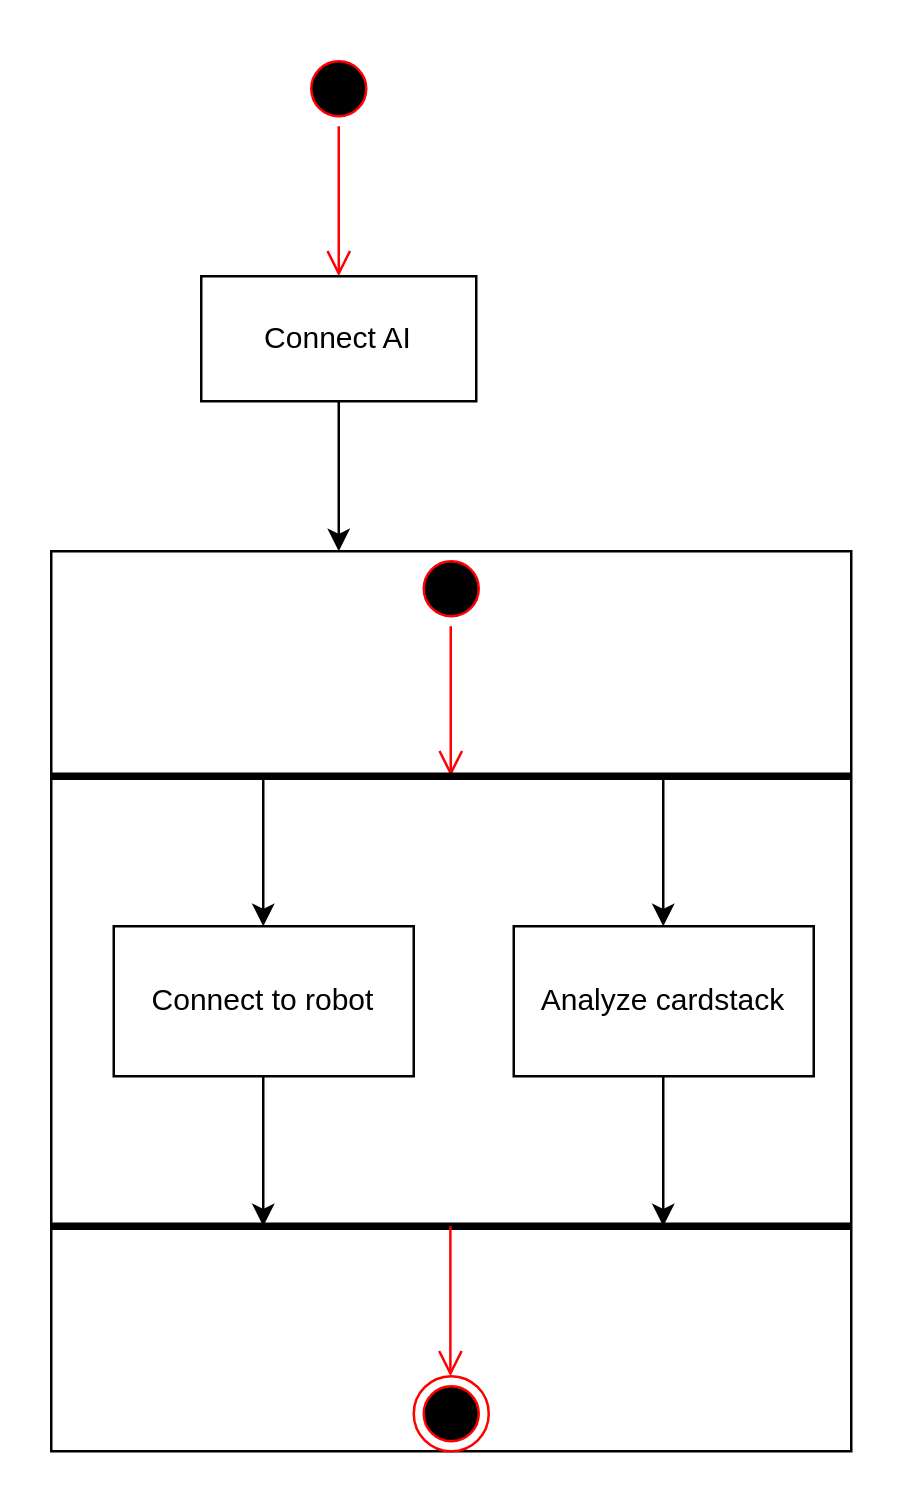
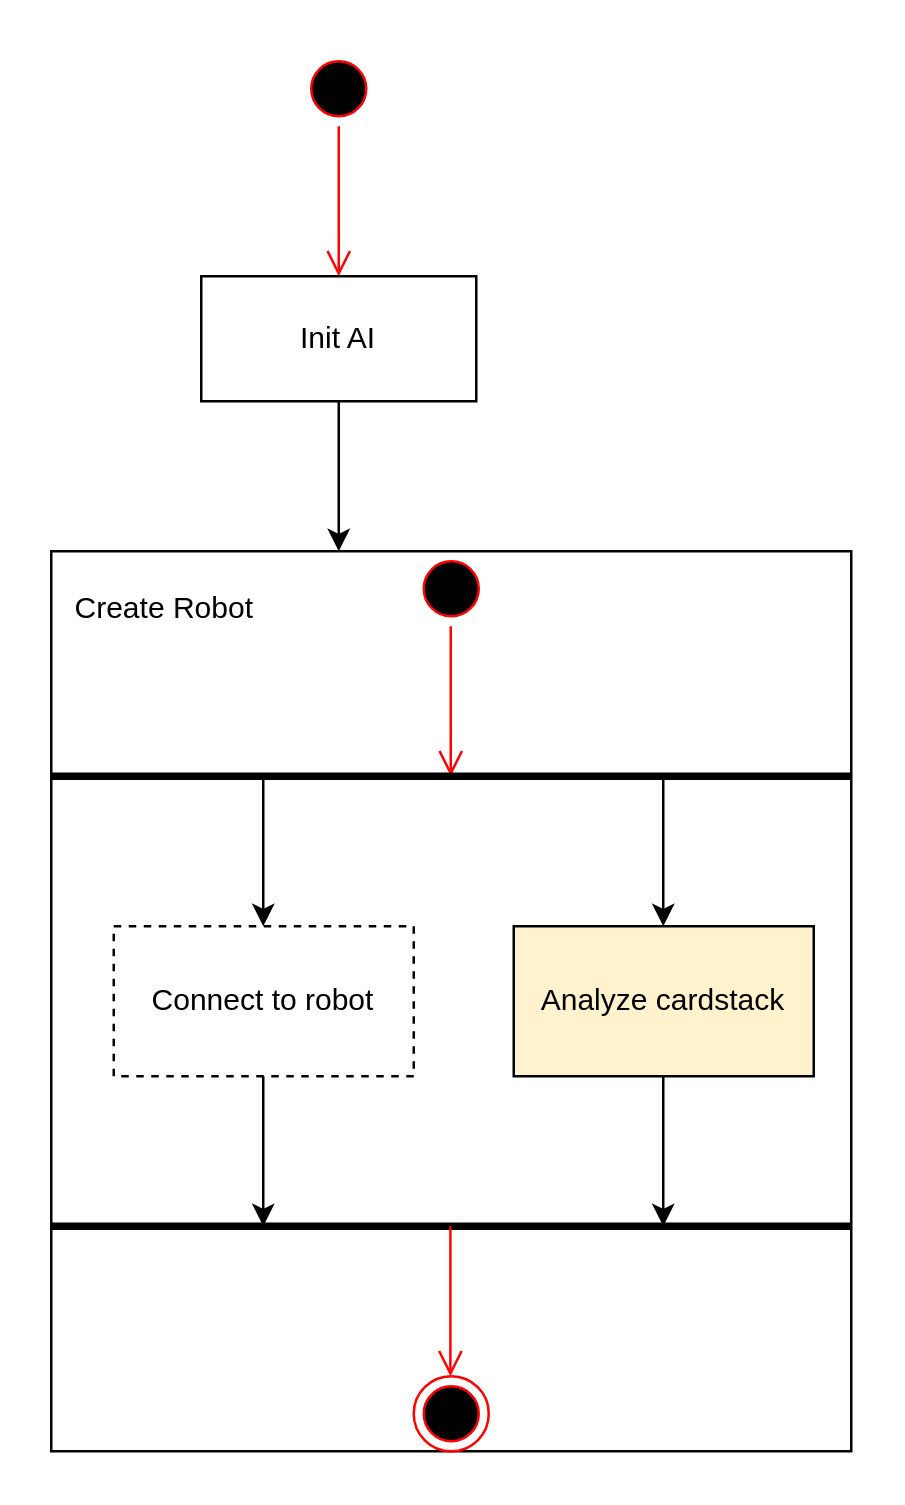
node "Connect AI": label "Connect AI" -> "Init AI"
node "Create Robot": added
node "Connect to robot": style solid -> dashed
node "Analyze cardstack": fillcolor #ffffff -> #fff2cc
